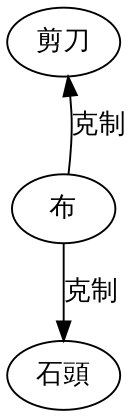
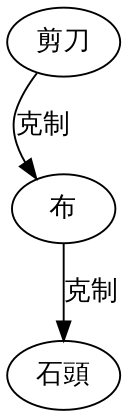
edge "布" -> "剪刀": reversed
